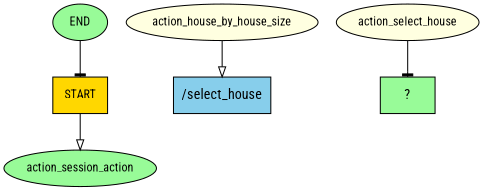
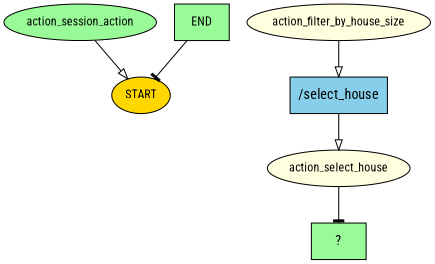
node "END": shape ellipse -> box
node "action_house_by_house_size": label "action_house_by_house_size" -> "action_filter_by_house_size"
node "START": shape box -> ellipse
edge "START" -> "action_session_action": reversed
edge "/select_house" -> "action_select_house": added
